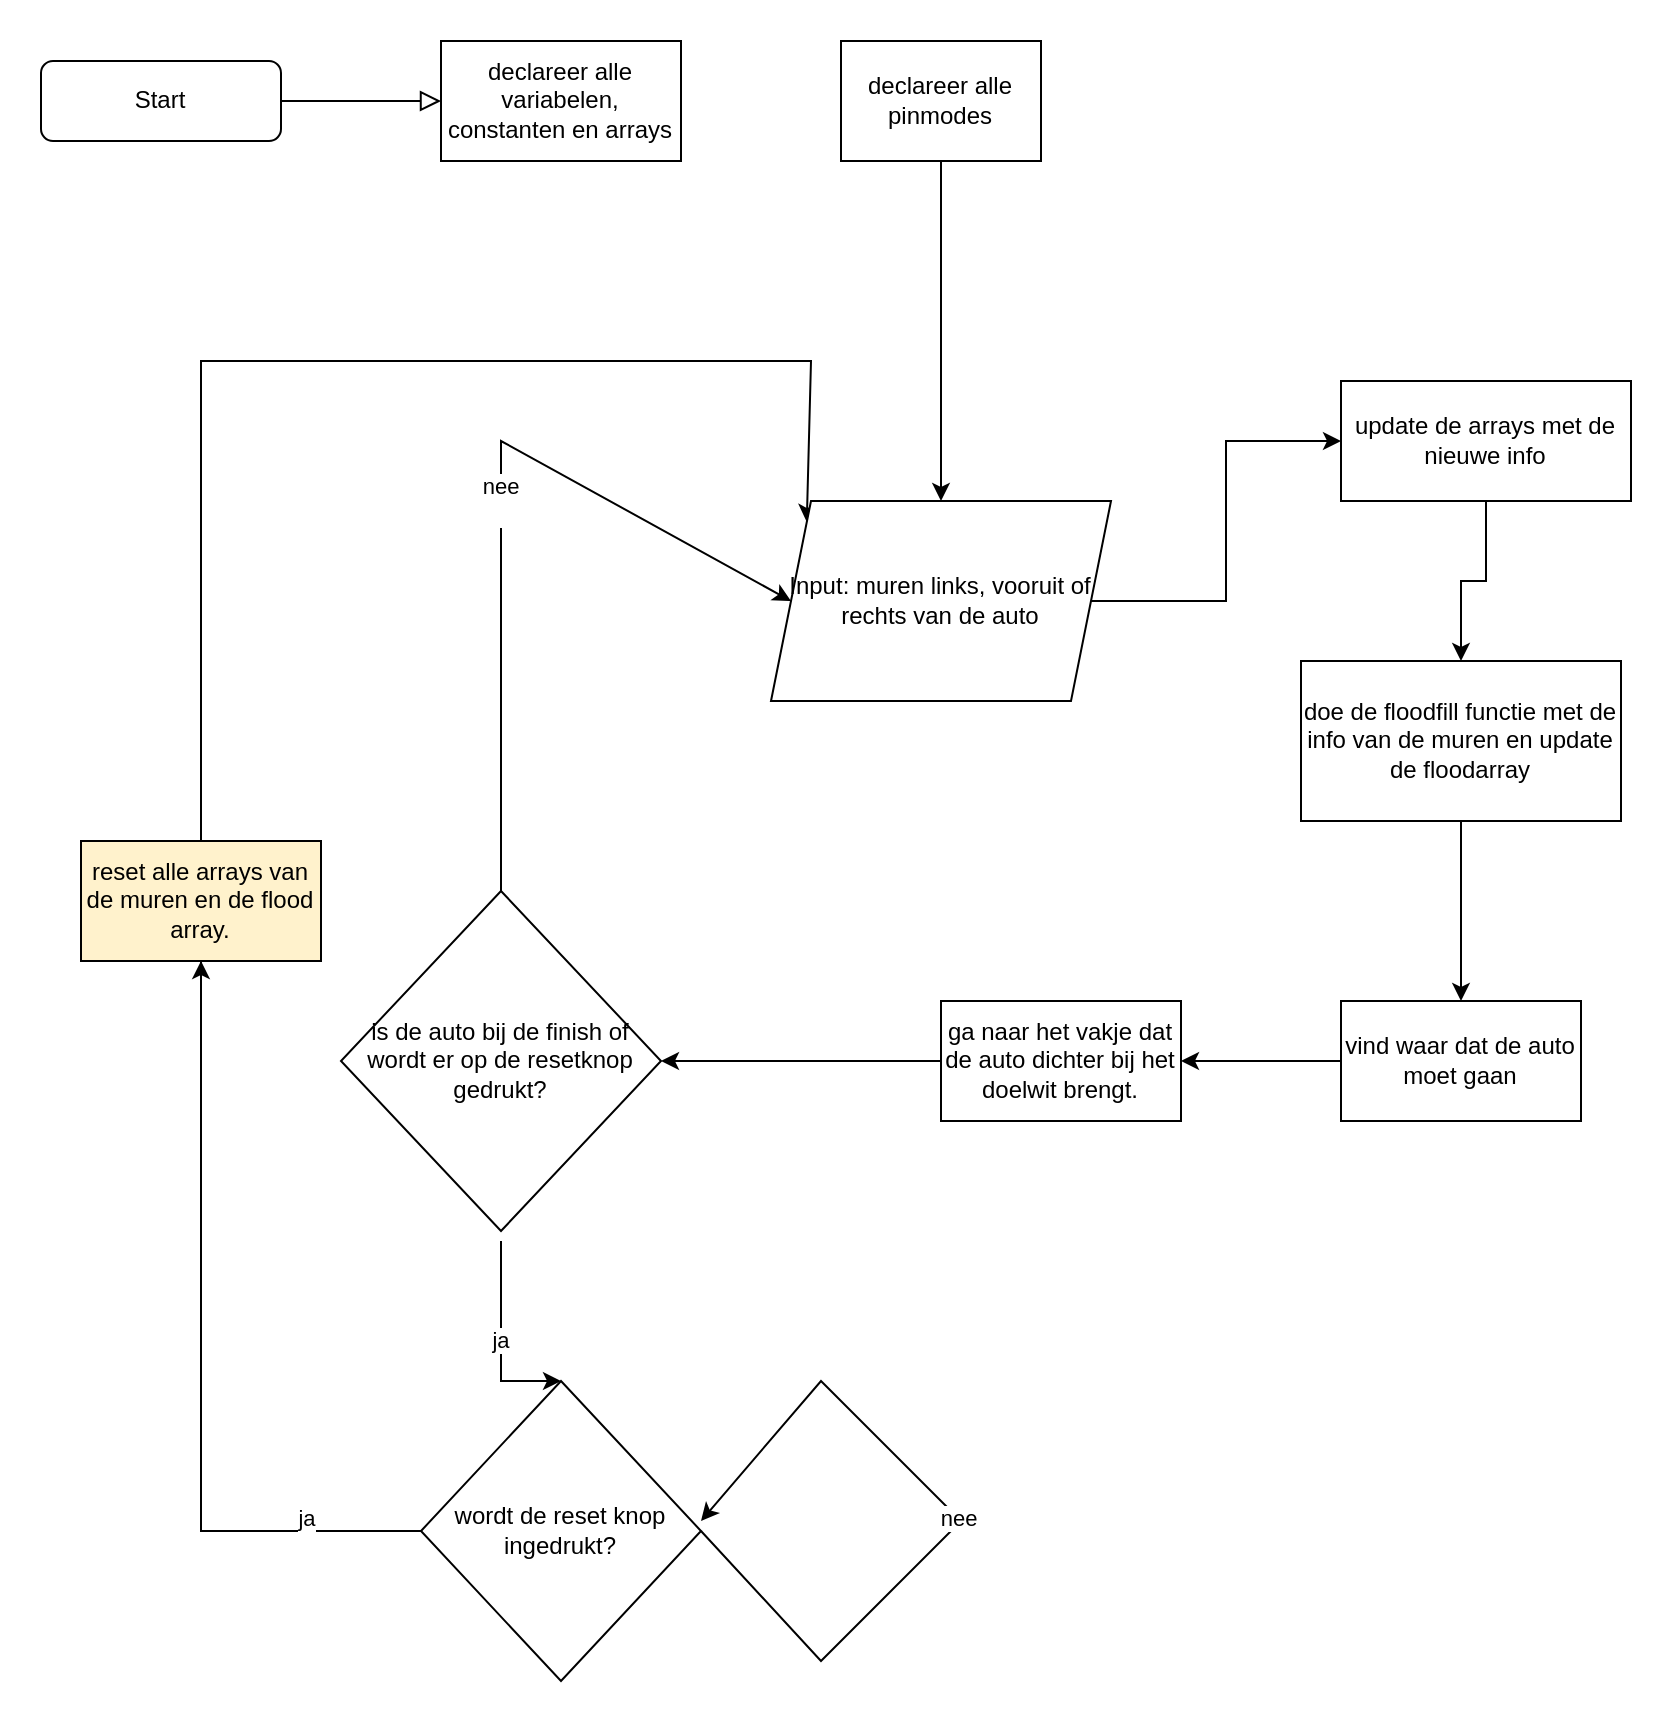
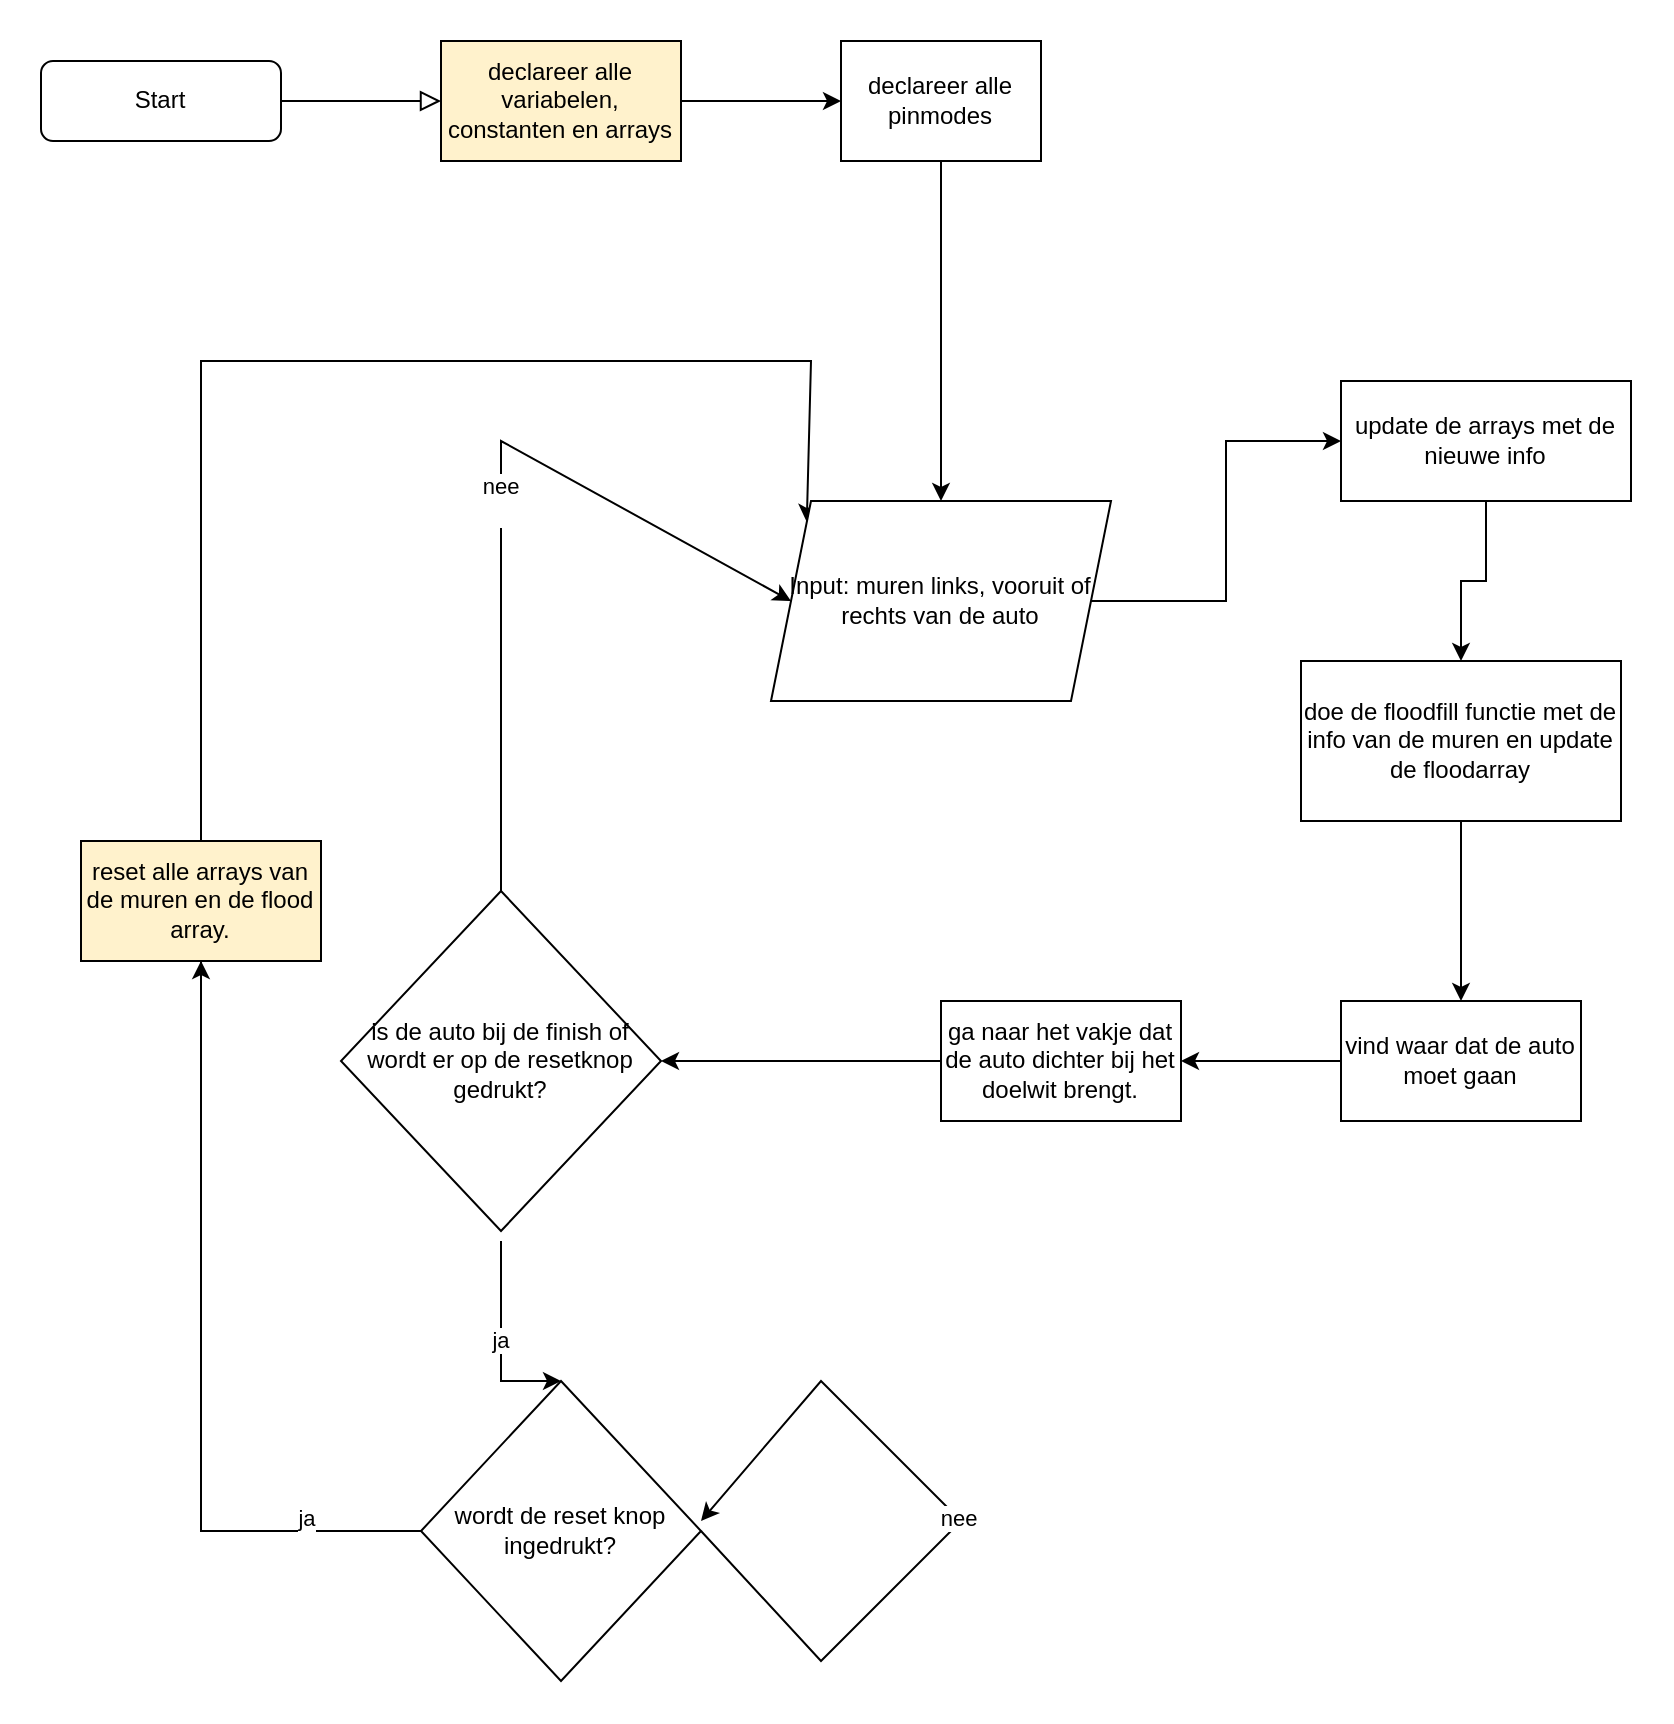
node "declareer alle variabelen, constanten en arrays": fillcolor #ffffff -> #fff2cc
edge "declareer alle variabelen, constanten en arrays" -> "declareer alle pinmodes": added
